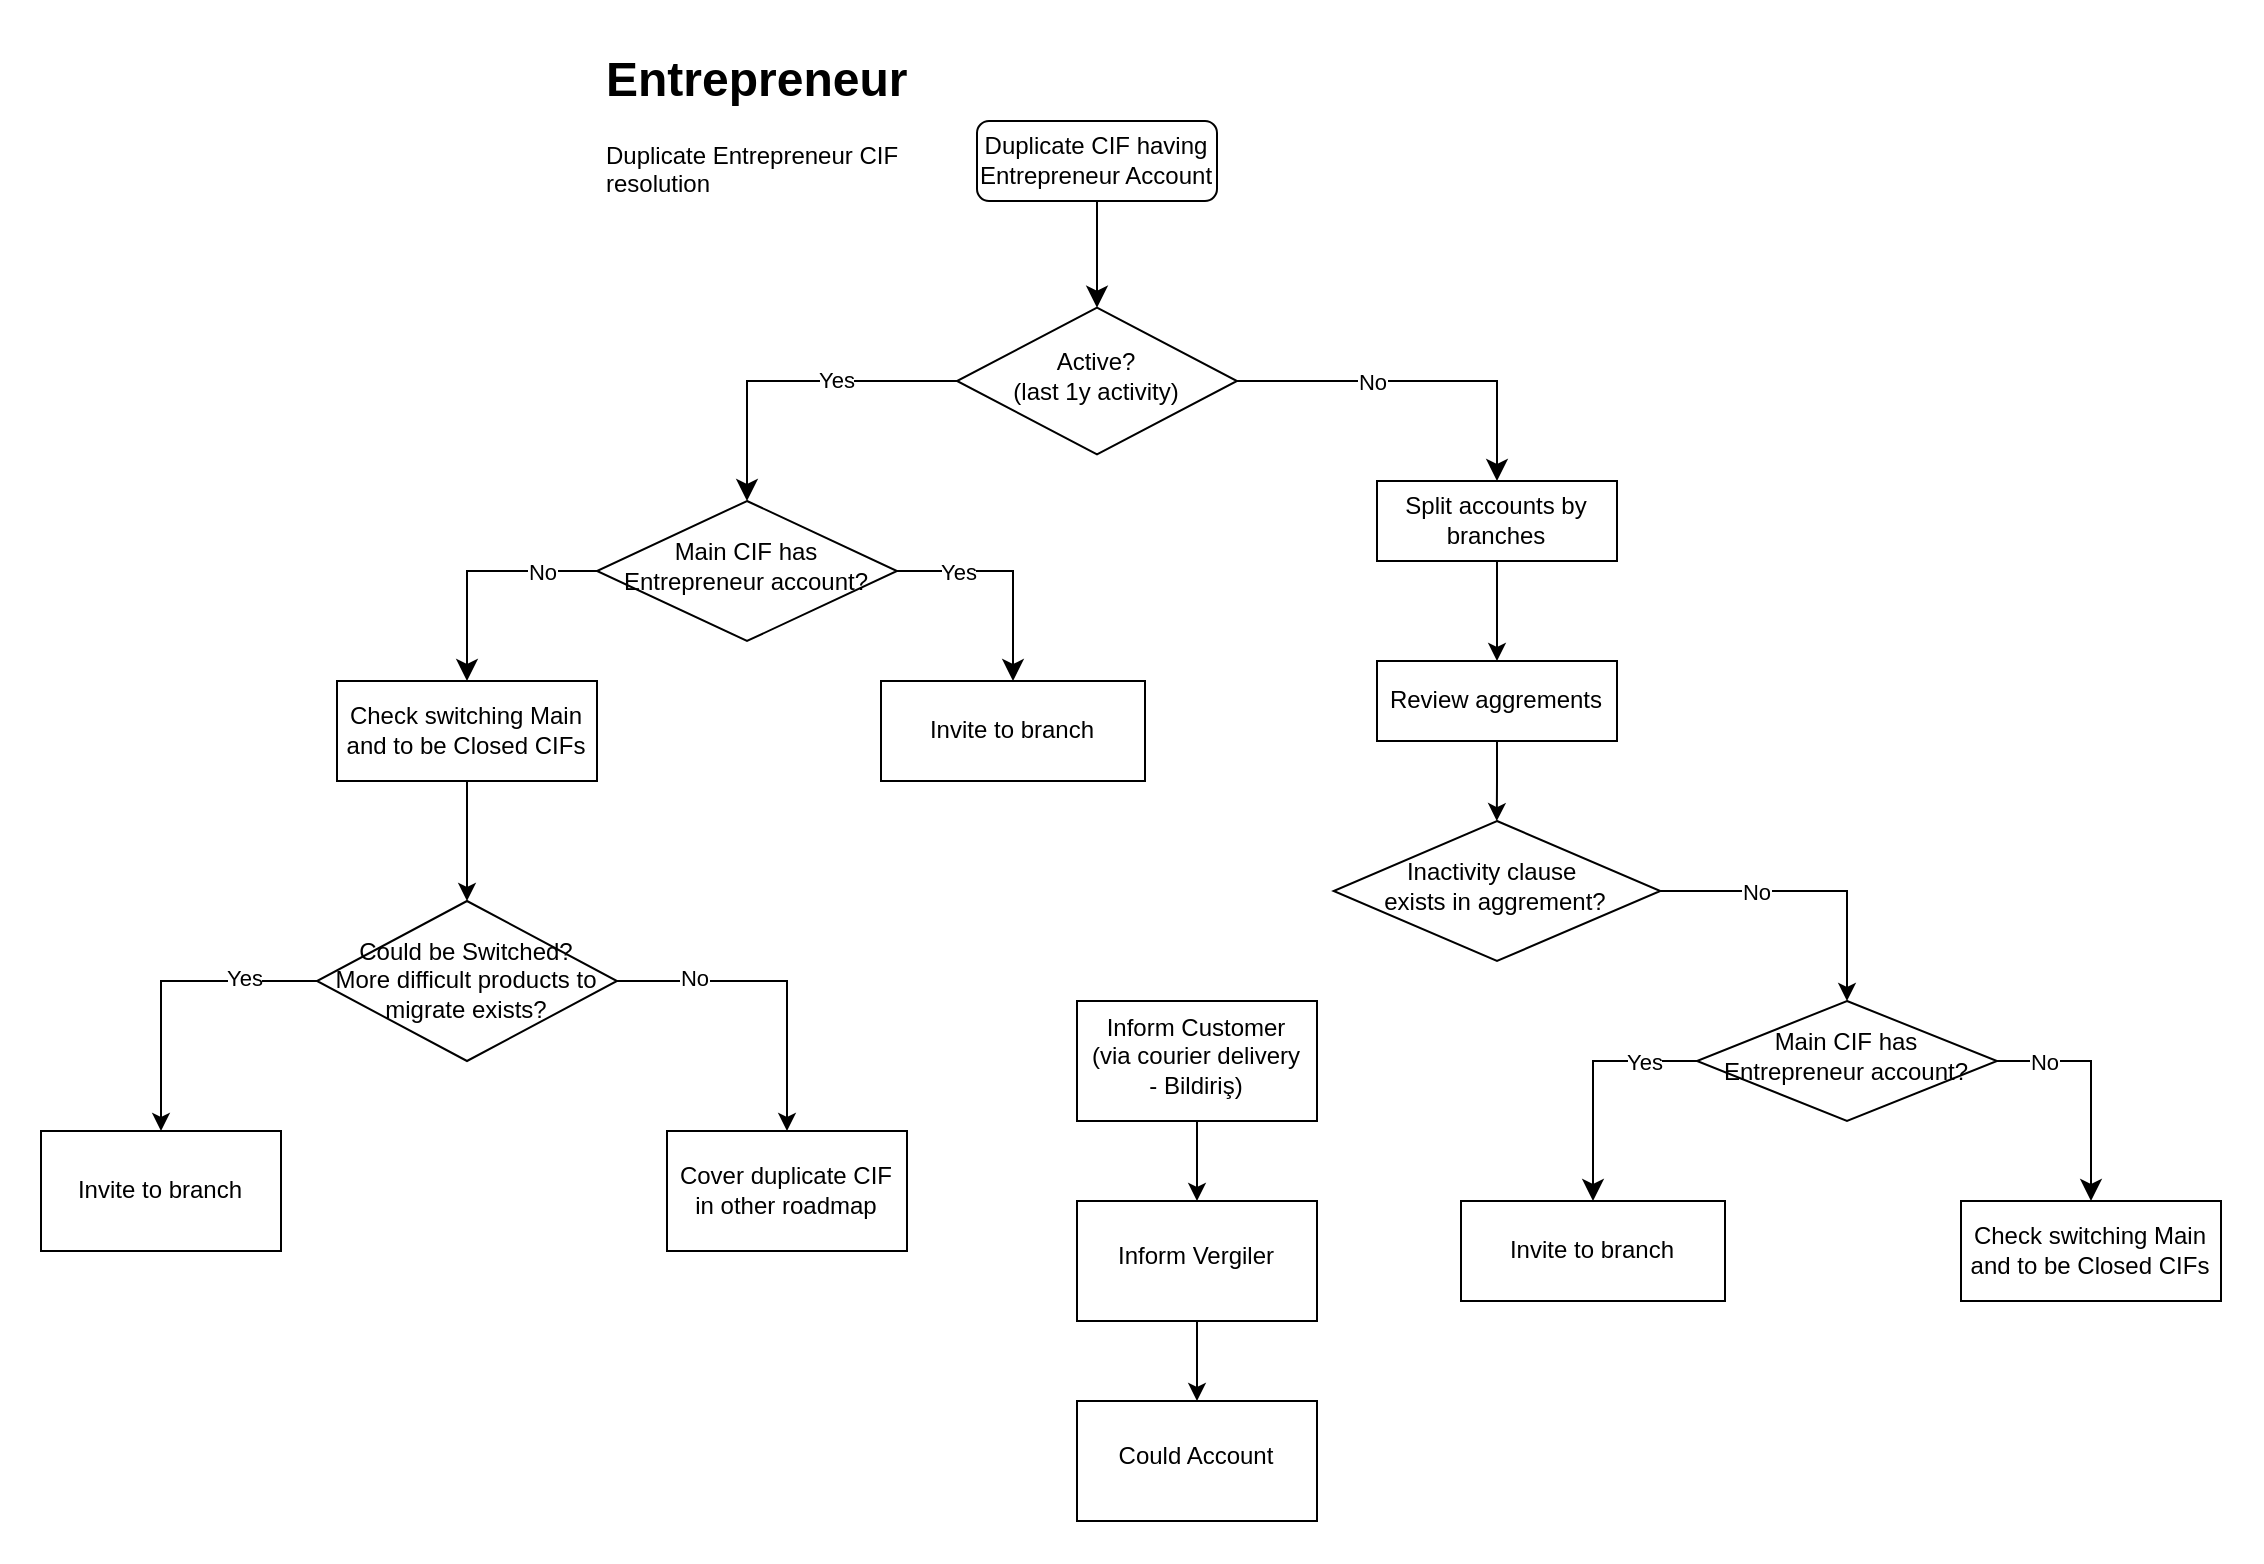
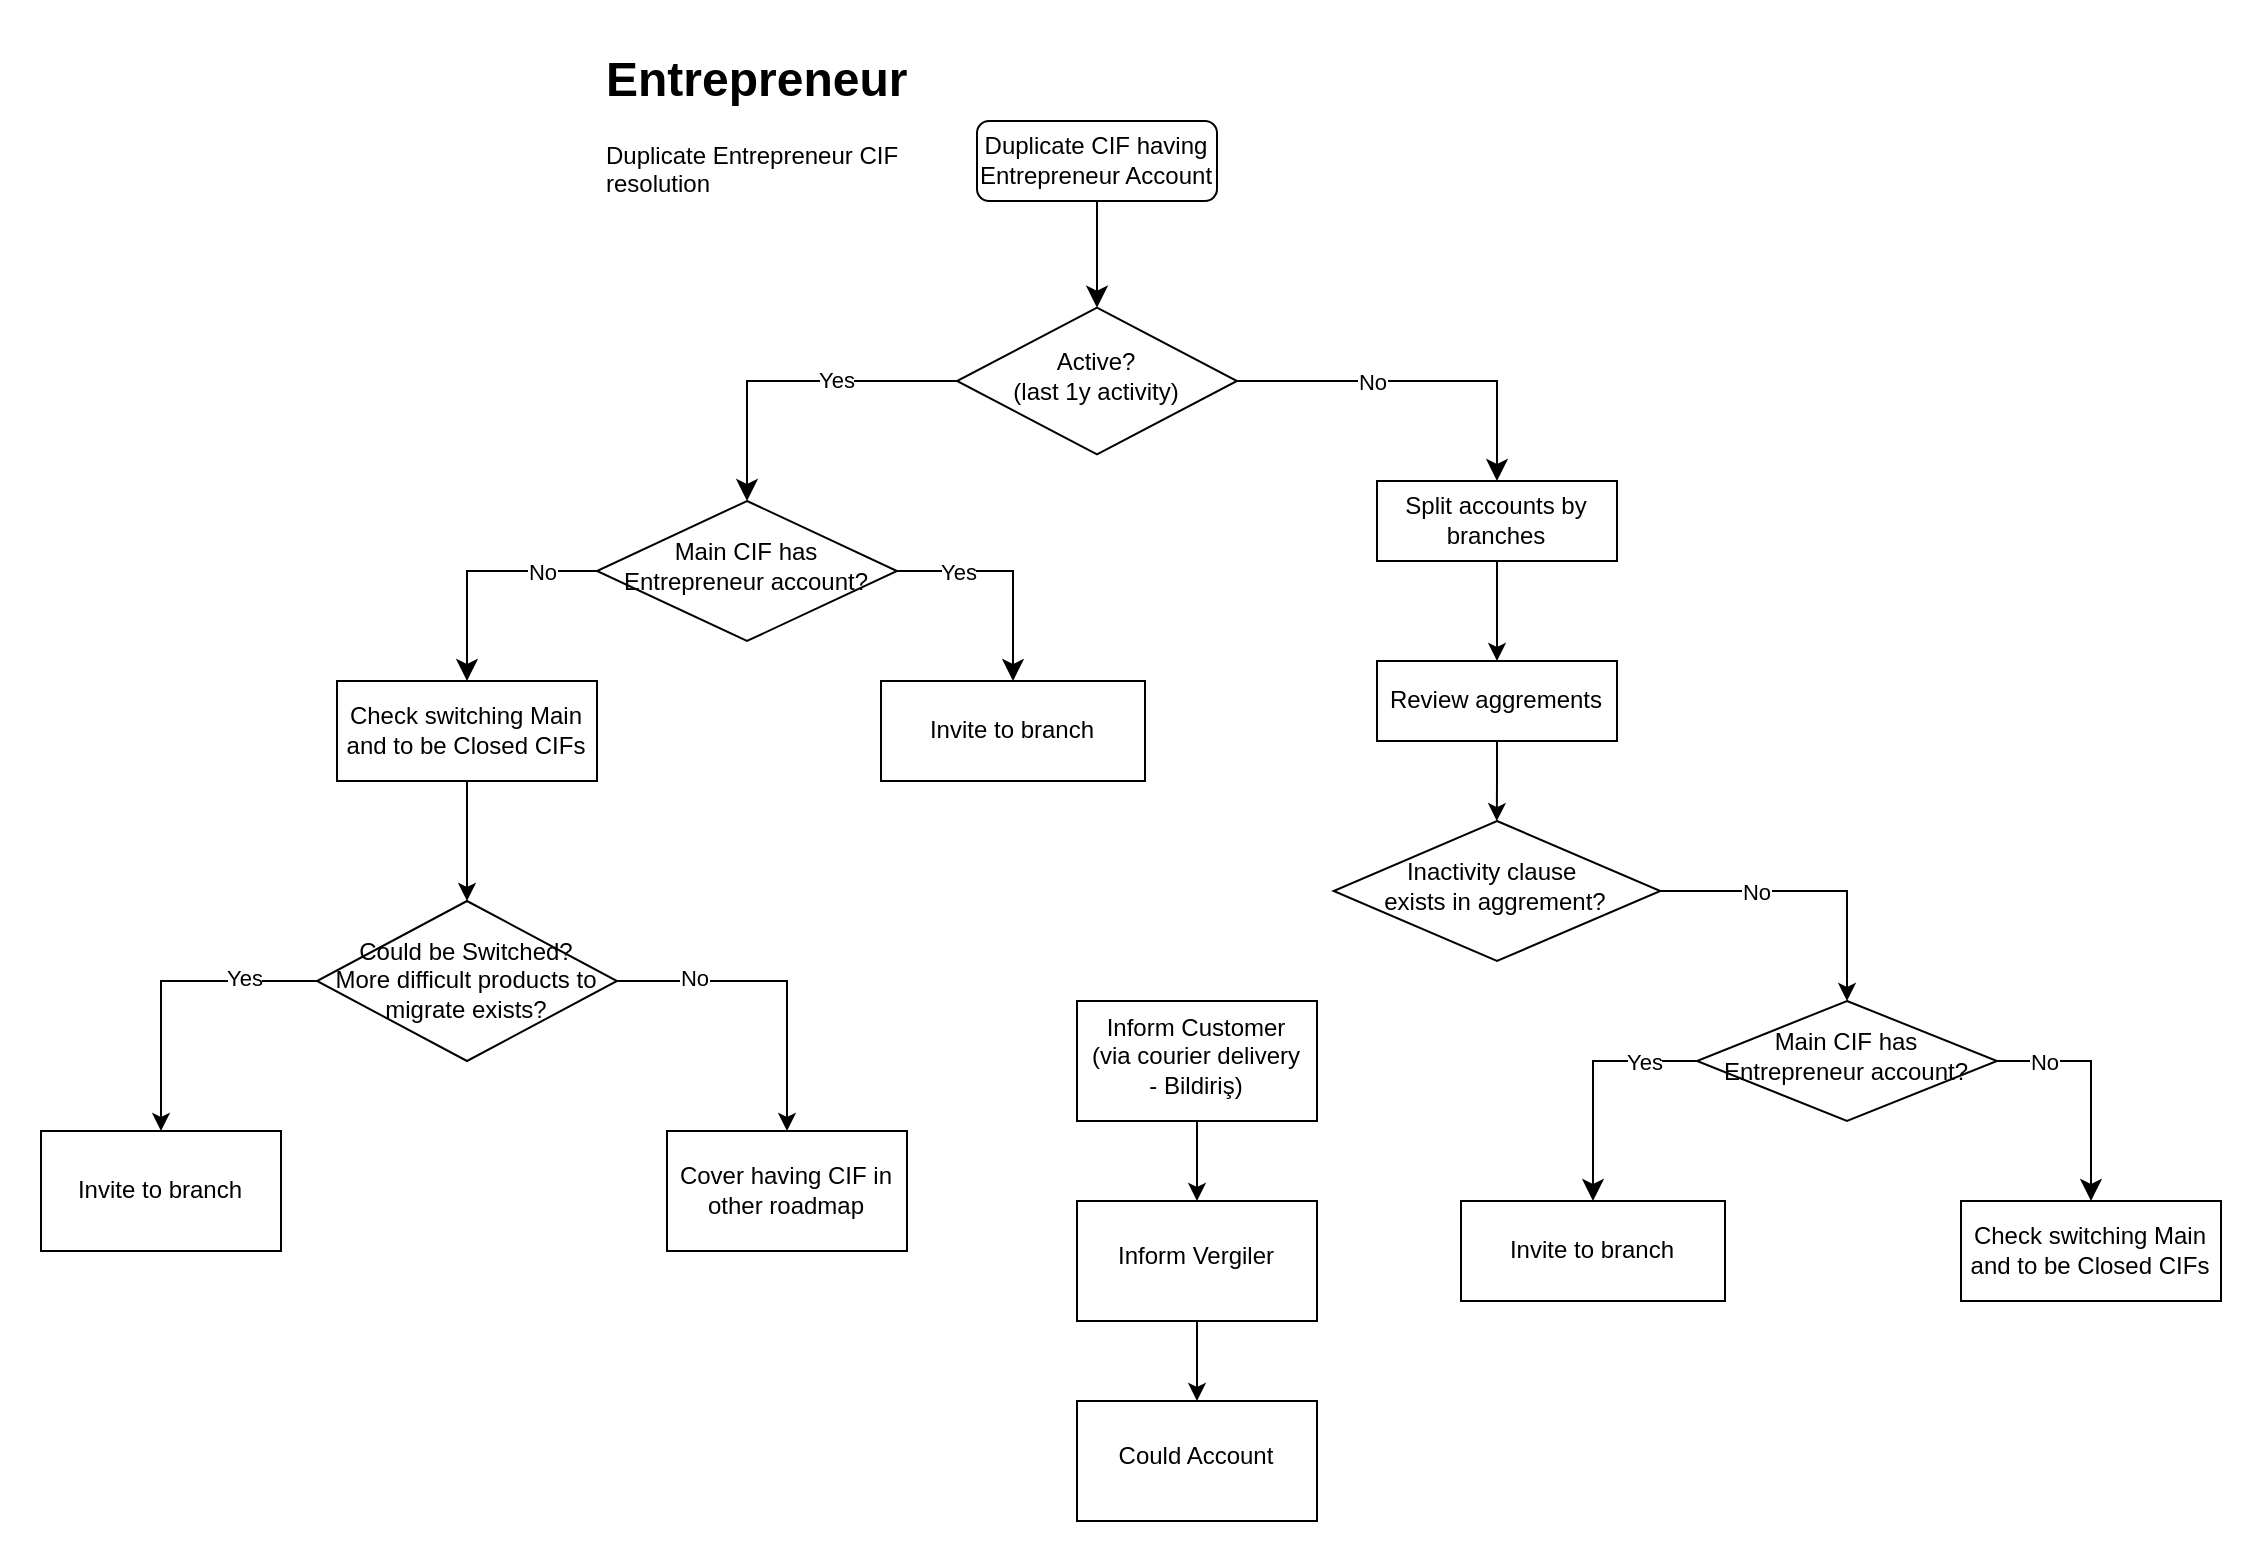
node "Cover duplicate CIF in other roadmap": label "Cover duplicate CIF in other roadmap" -> "Cover having CIF in other roadmap"
